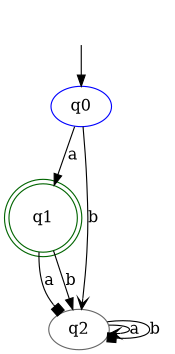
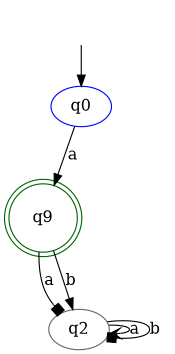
edge "q0" -> "q2": removed, label "b"
node "q1": label "q1" -> "q9"
